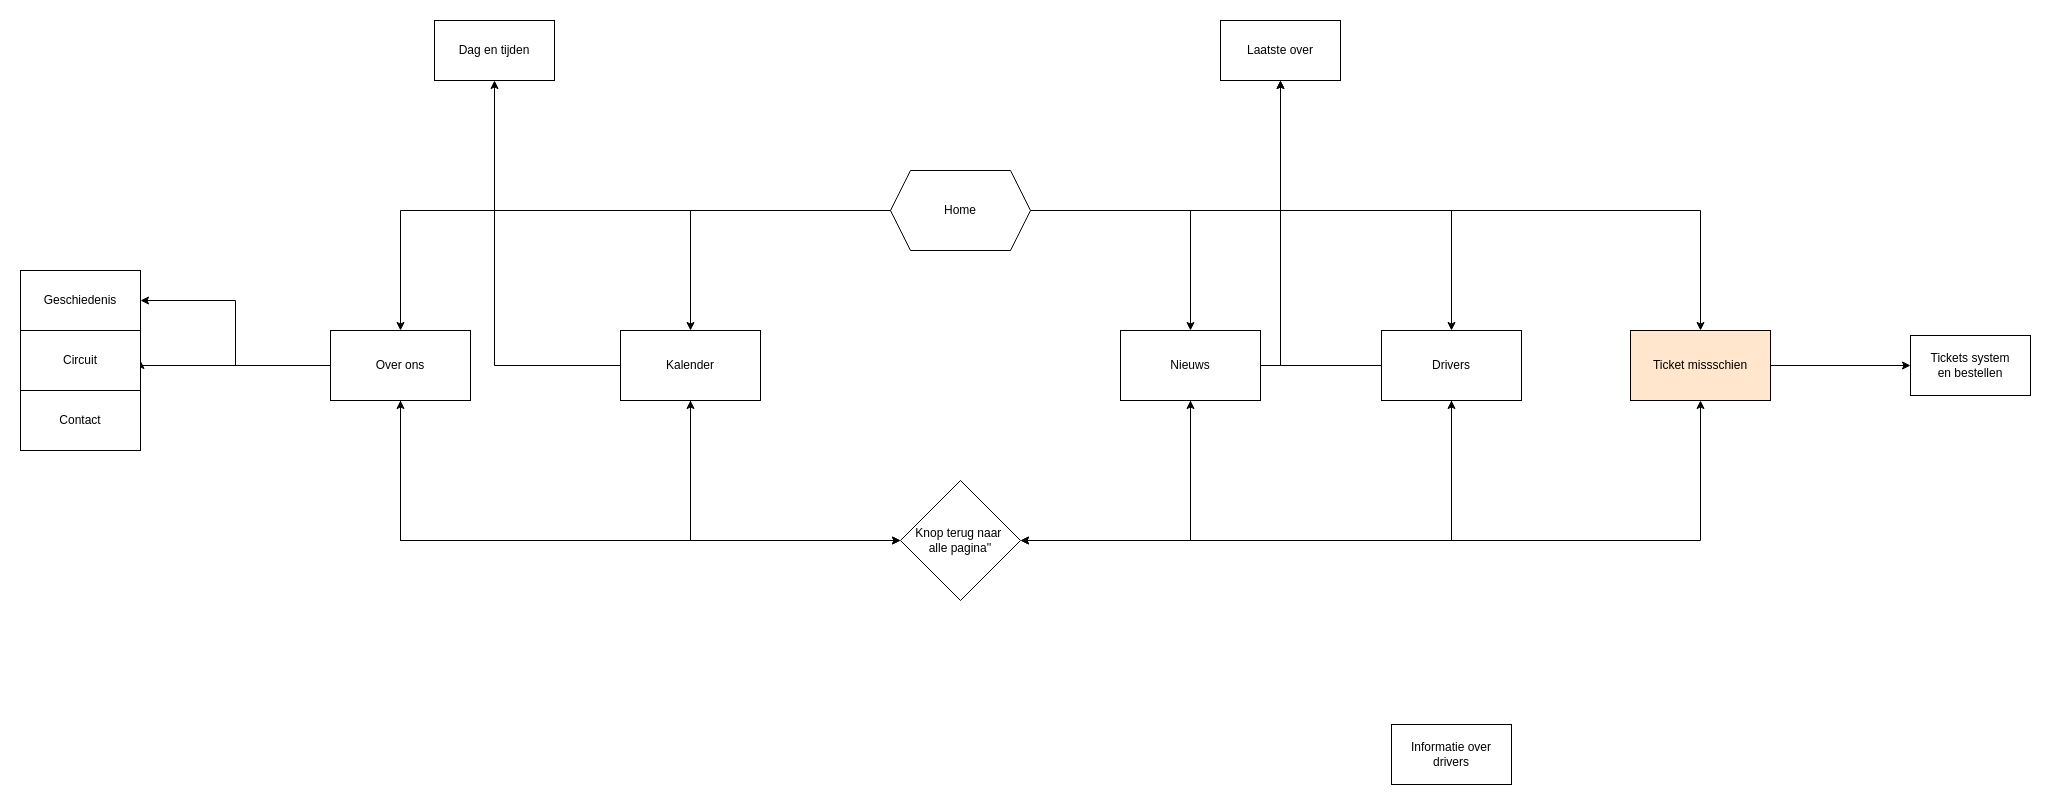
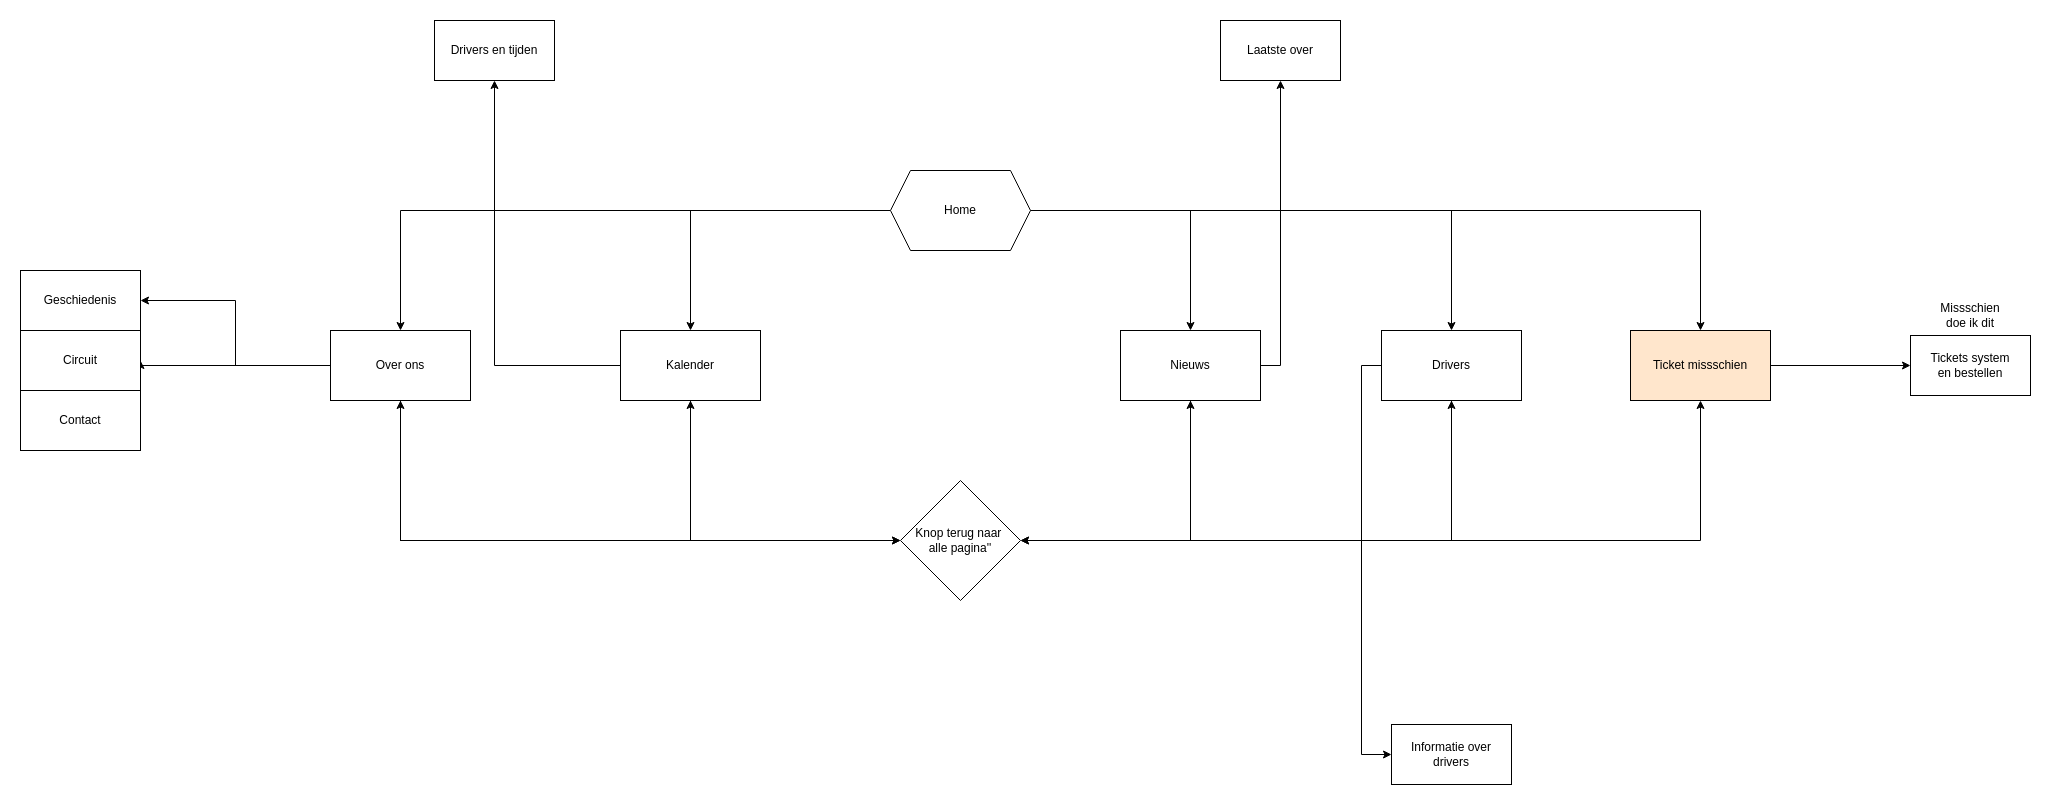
node "Dag en tijden": label "Dag en tijden" -> "Drivers en tijden"
node "Missschien doe ik dit": added
edge "Drivers" -> "Laatste over": now "Drivers" -> "Informatie over drivers"
